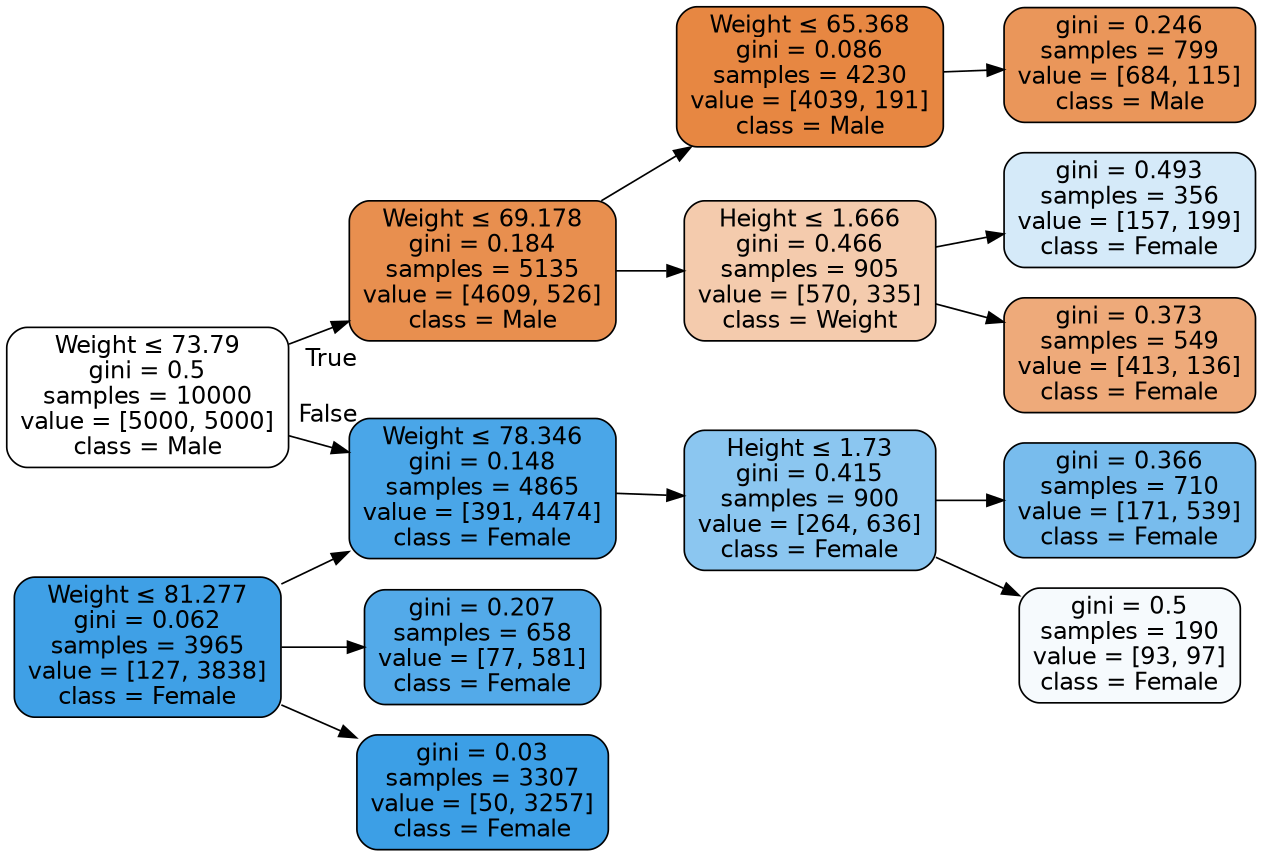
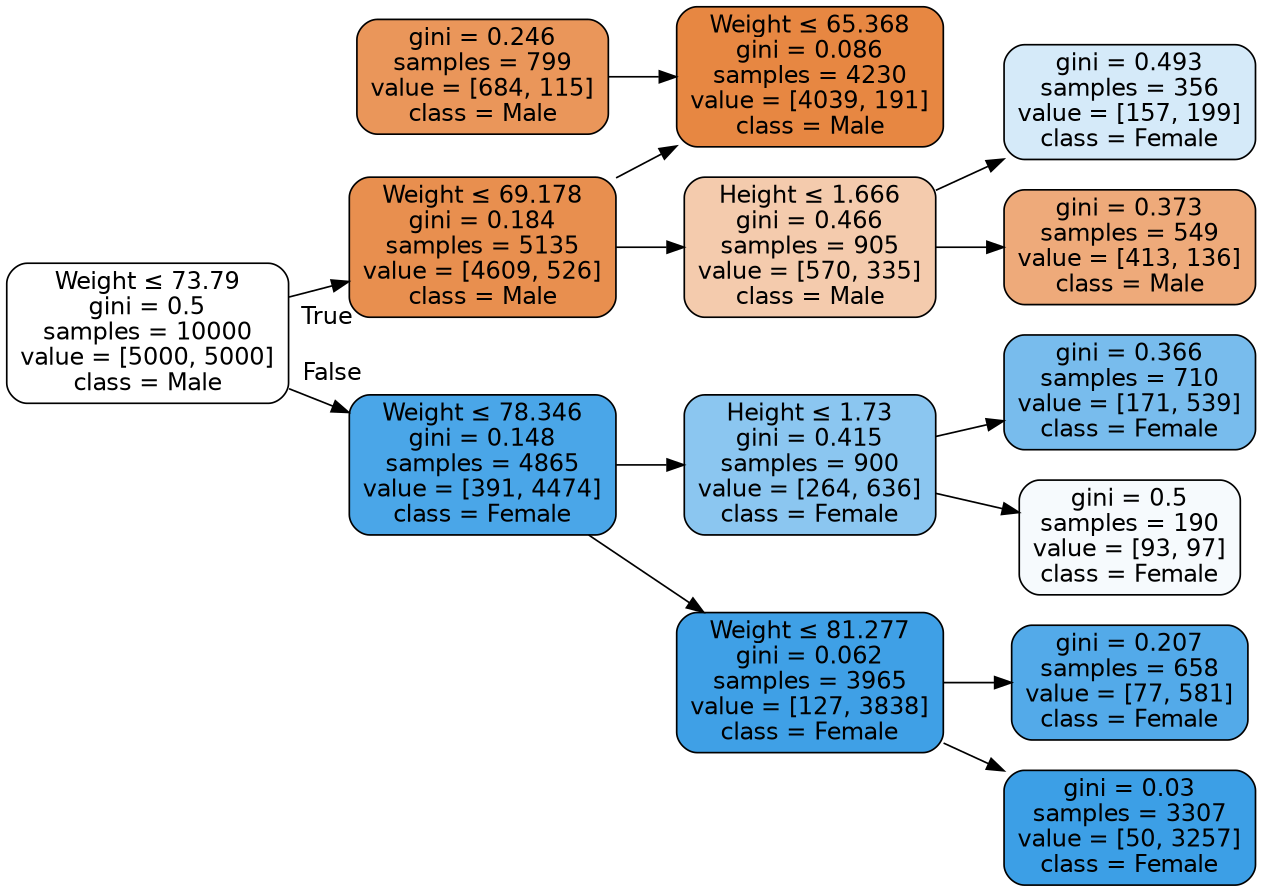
edge "Weight ≤ 65.368" -> "gini = 0.246": reversed
node "Height ≤ 1.666": text "class = Weight" -> "class = Male"
node "gini = 0.373": text "class = Female" -> "class = Male"
edge "Weight ≤ 81.277" -> "Weight ≤ 78.346": reversed
